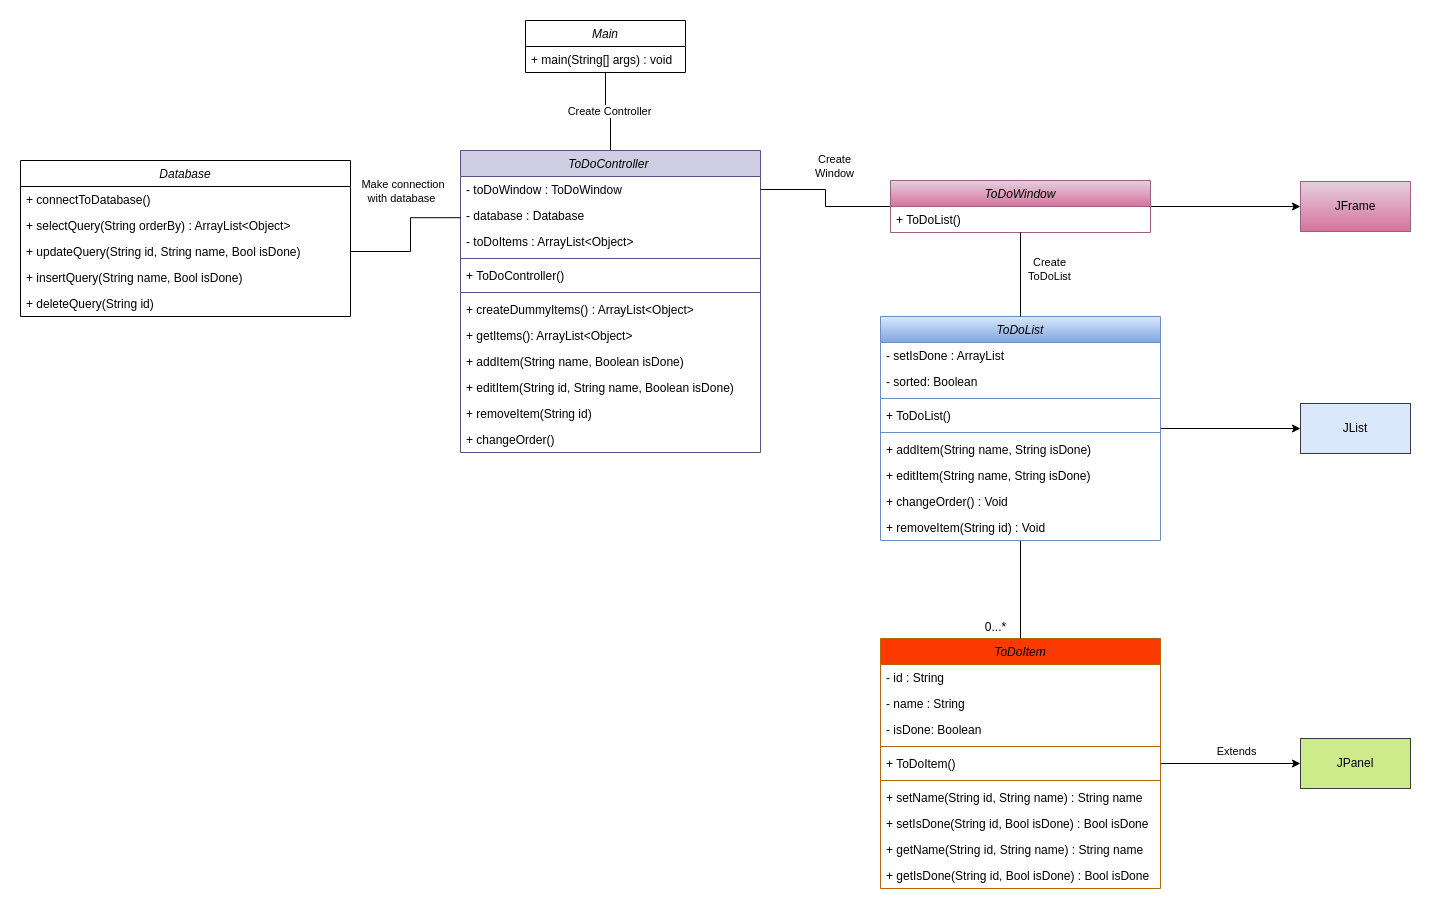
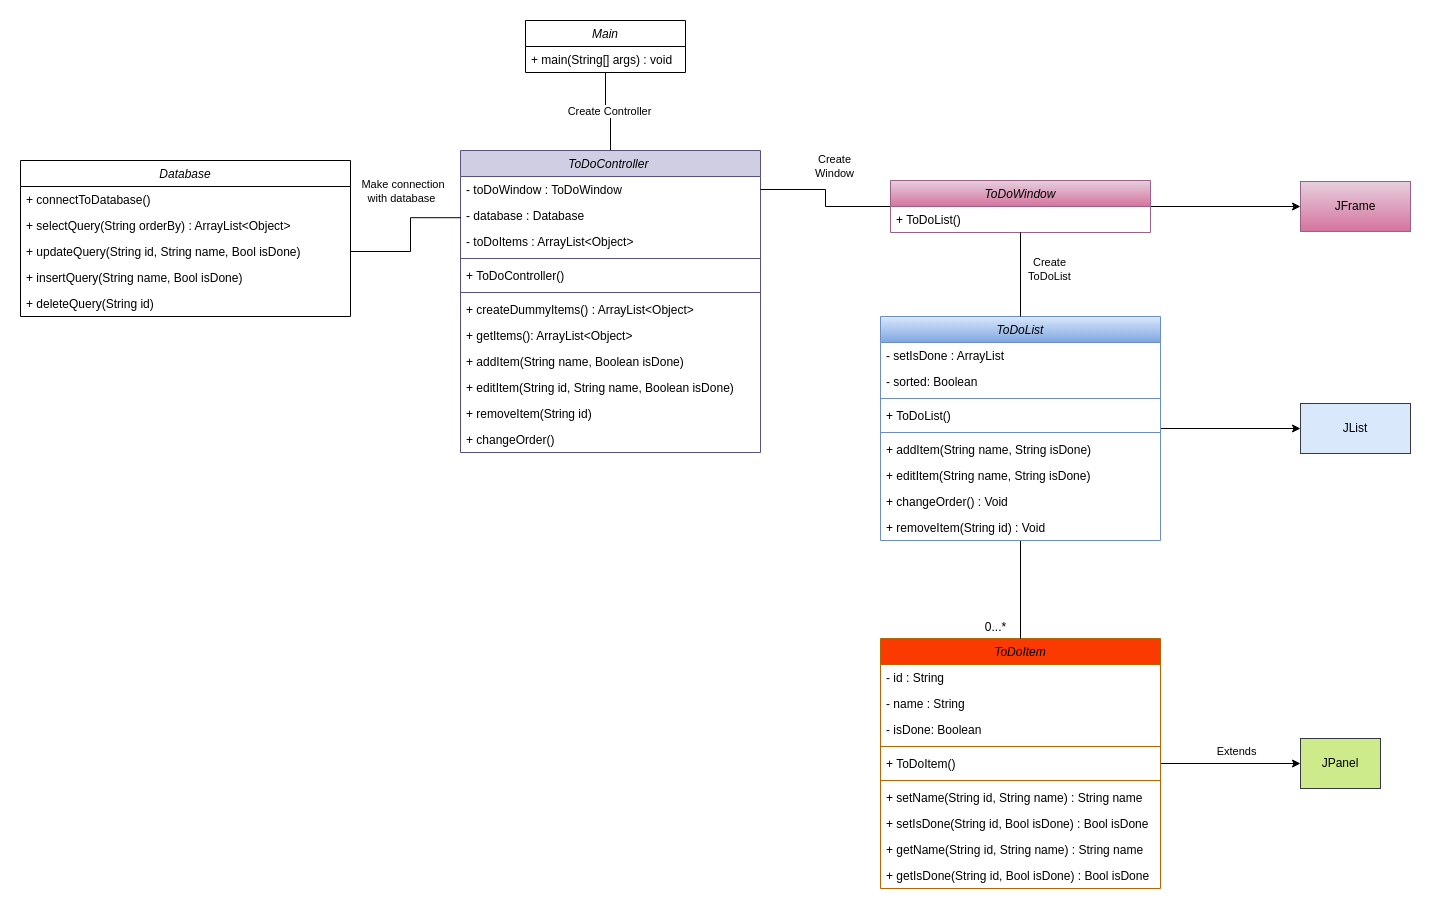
node "JPanel": size 110x50 -> 80x50
